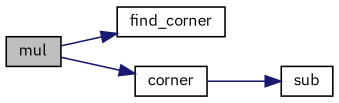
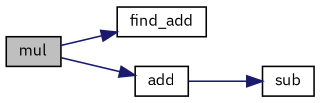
node "find_corner": label "find_corner" -> "find_add"
node "corner": label "corner" -> "add"
